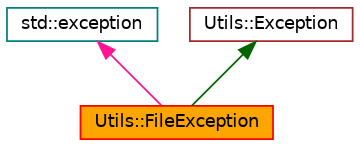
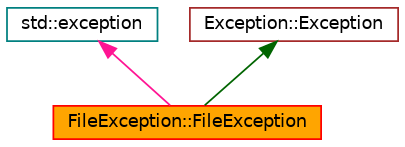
node "Utils::Exception": label "Utils::Exception" -> "Exception::Exception"
node "Utils::FileException": label "Utils::FileException" -> "FileException::FileException"
